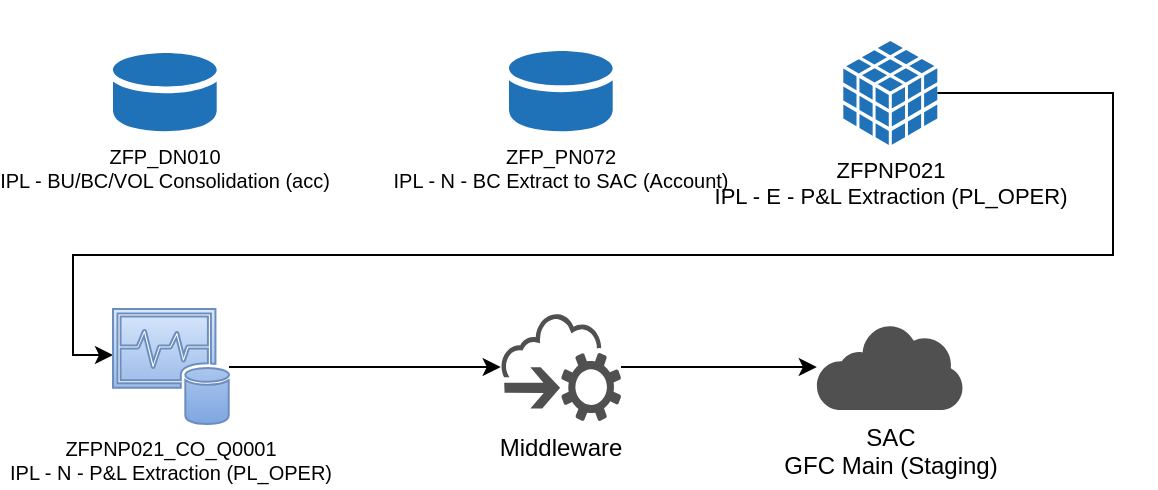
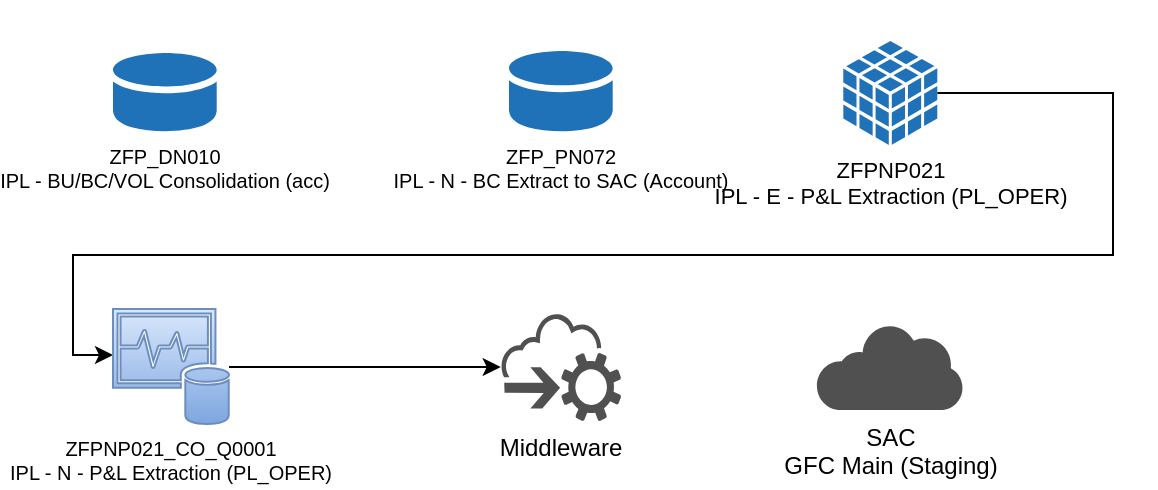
edge "Middleware" -> "SAC GFC Main (Staging)": removed
